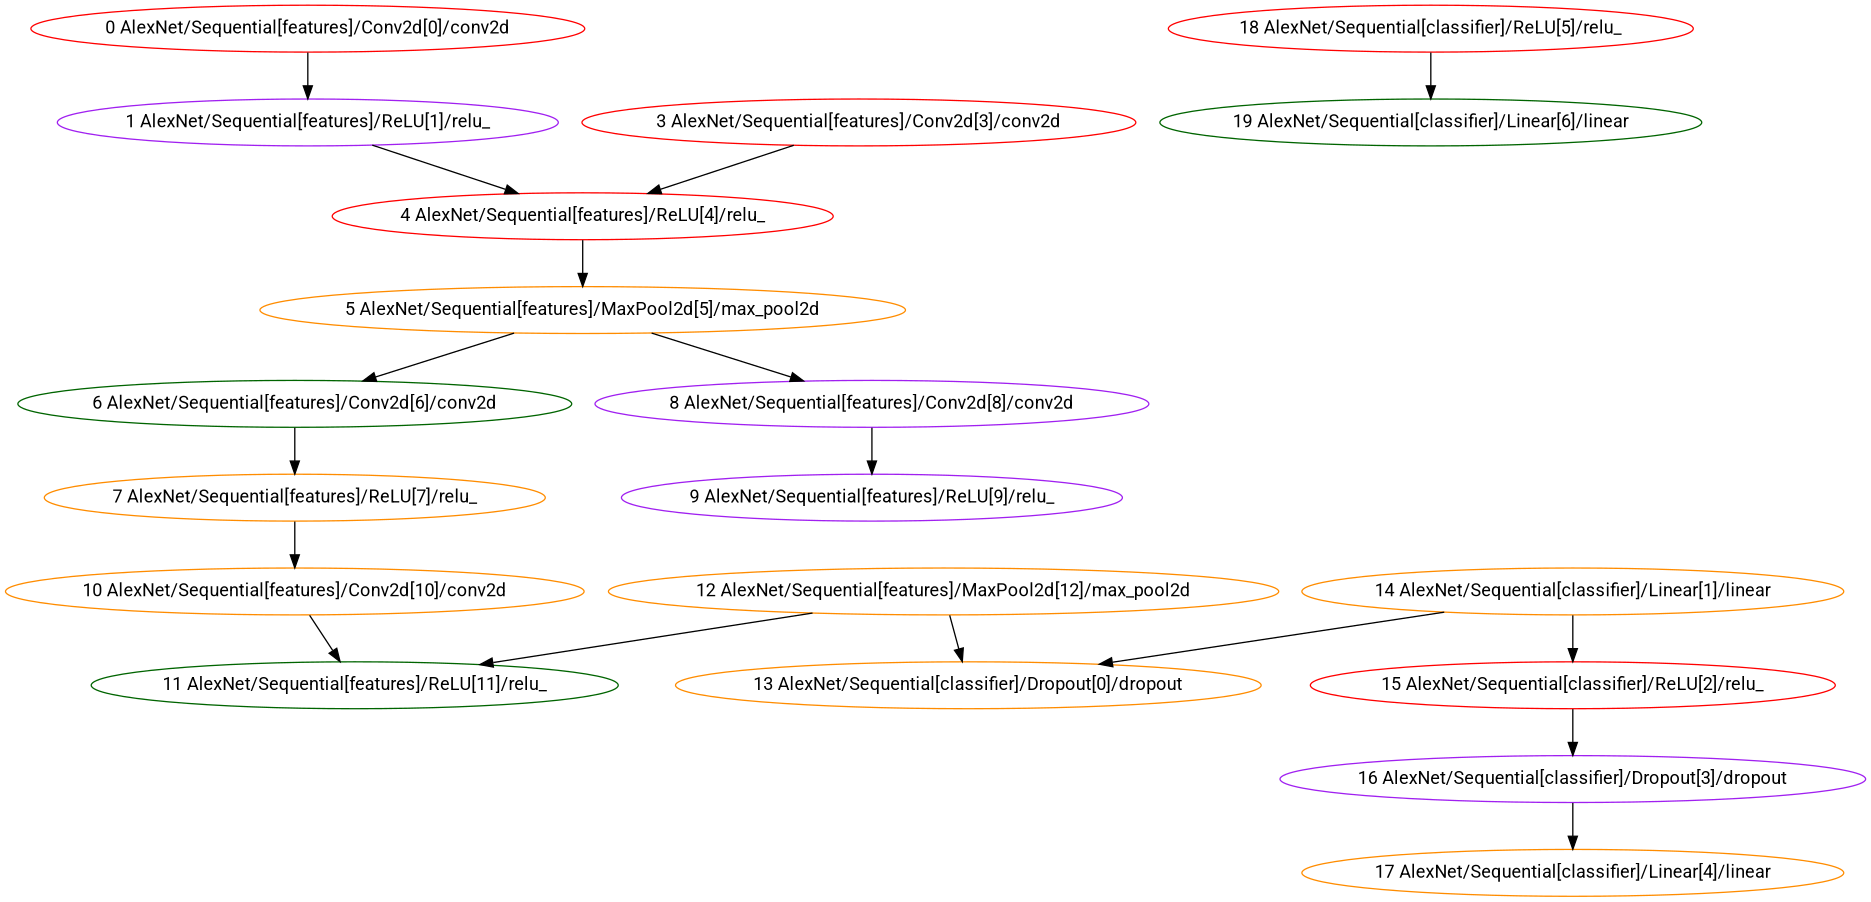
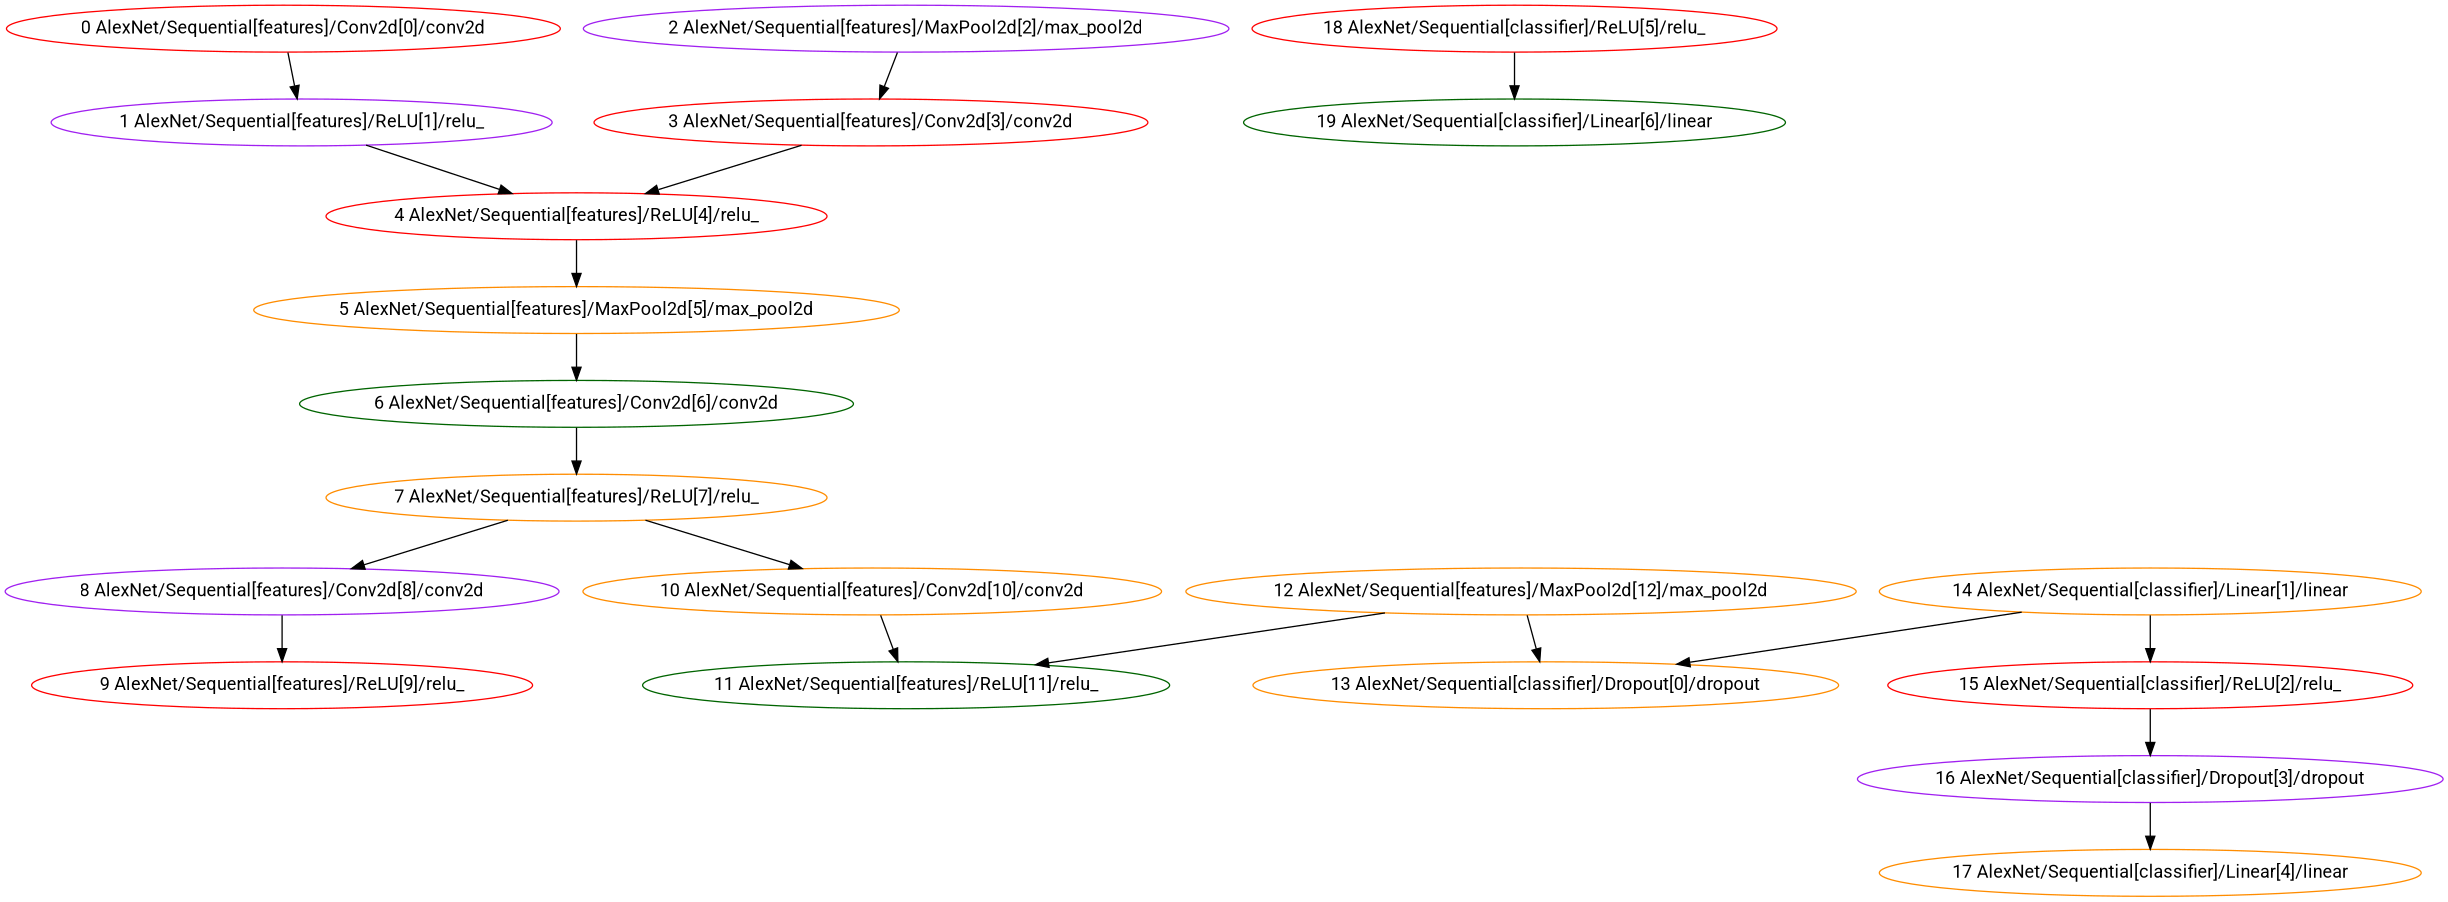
node "2 AlexNet/Sequential[features]/MaxPool2d[2]/max_pool2d": added
edge "5 AlexNet/Sequential[features]/MaxPool2d[5]/max_pool2d" -> "8 AlexNet/Sequential[features]/Conv2d[8]/conv2d": now "7 AlexNet/Sequential[features]/ReLU[7]/relu_" -> "8 AlexNet/Sequential[features]/Conv2d[8]/conv2d"
node "9 AlexNet/Sequential[features]/ReLU[9]/relu_": color purple -> red
